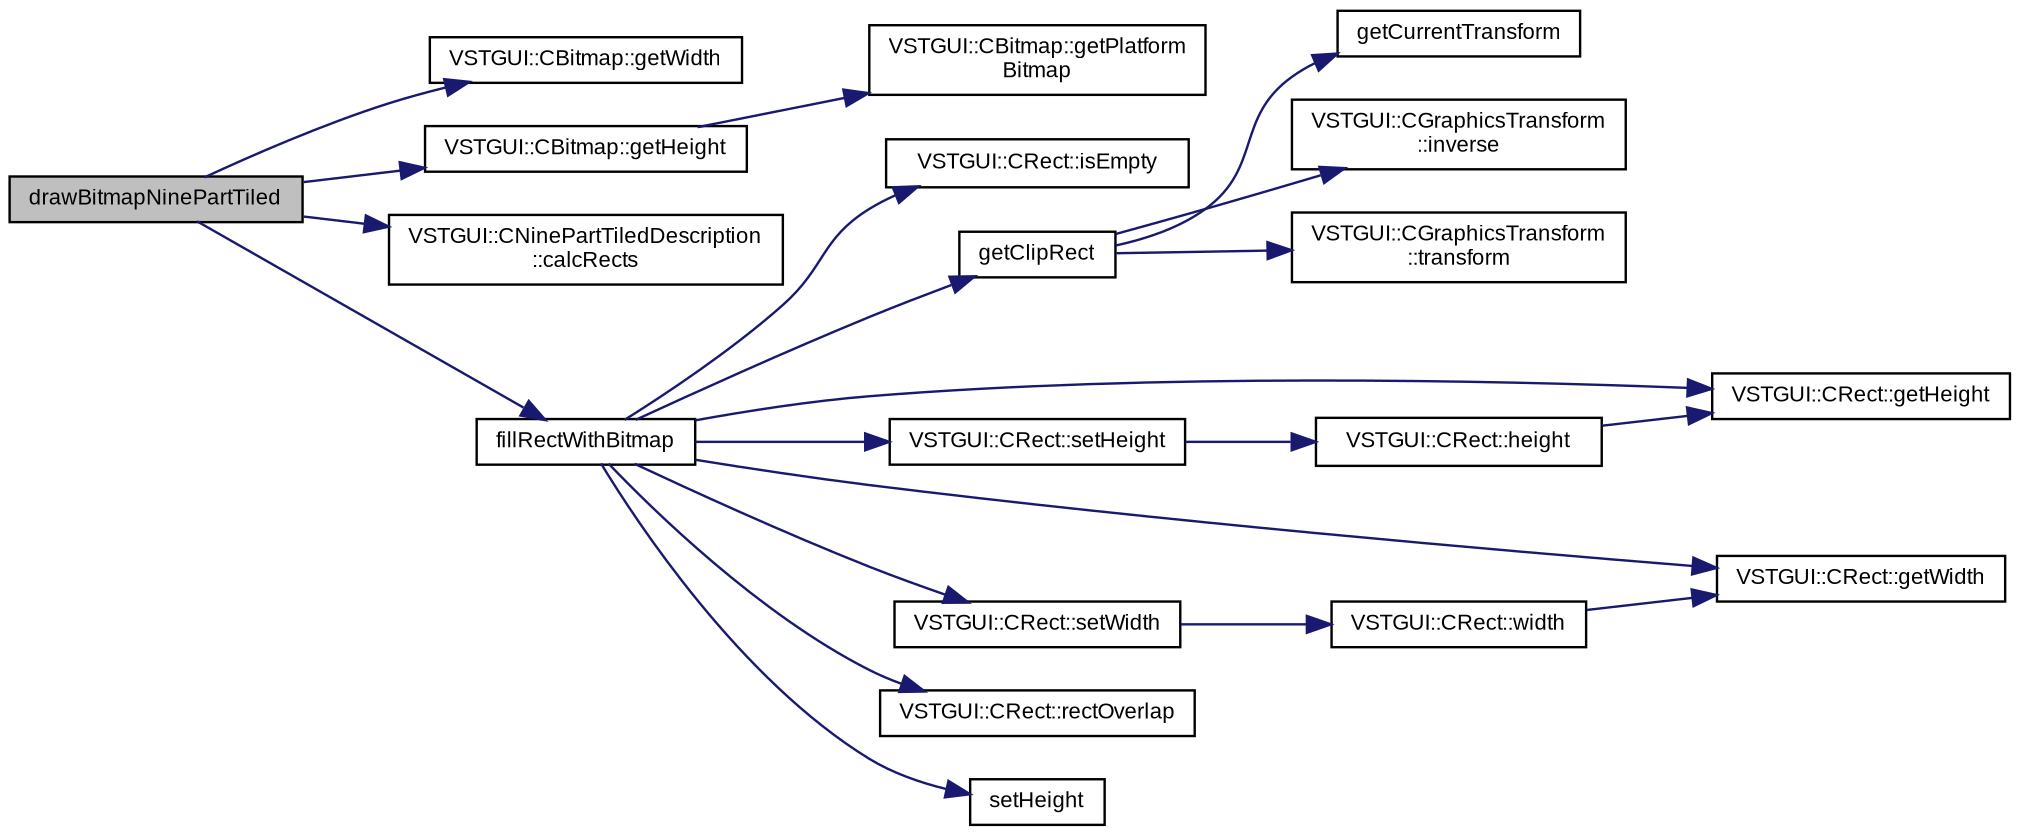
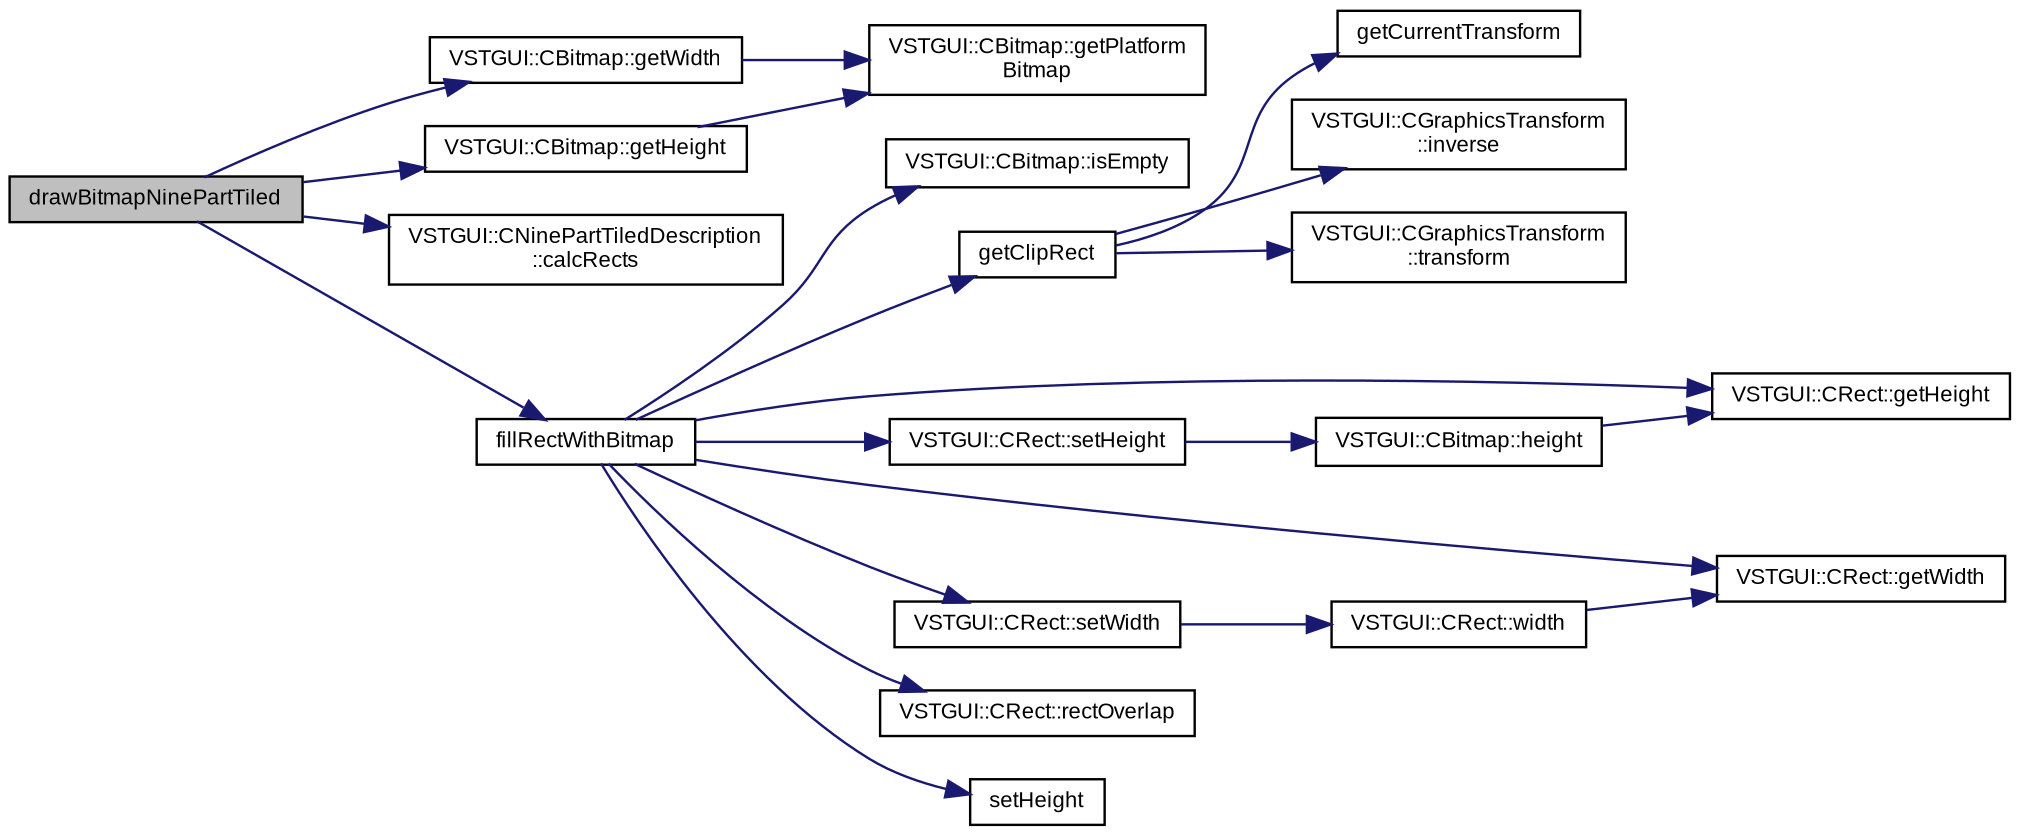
edge "VSTGUI::CBitmap::getWidth" -> "VSTGUI::CBitmap::getPlatform Bitmap": added
node "VSTGUI::CRect::isEmpty": label "VSTGUI::CRect::isEmpty" -> "VSTGUI::CBitmap::isEmpty"
node "VSTGUI::CRect::height": label "VSTGUI::CRect::height" -> "VSTGUI::CBitmap::height"
